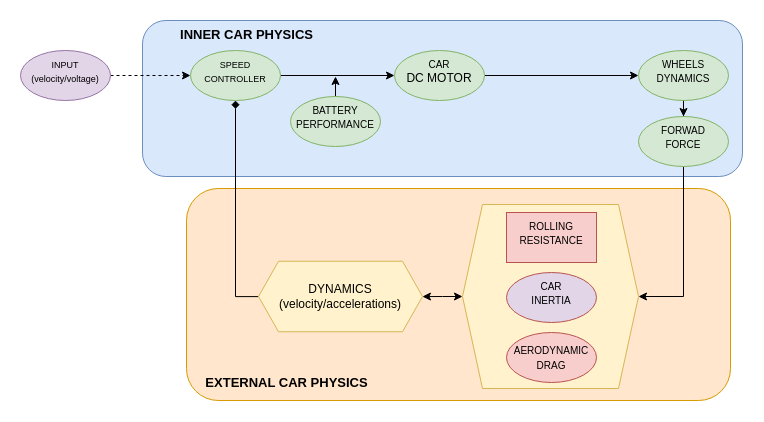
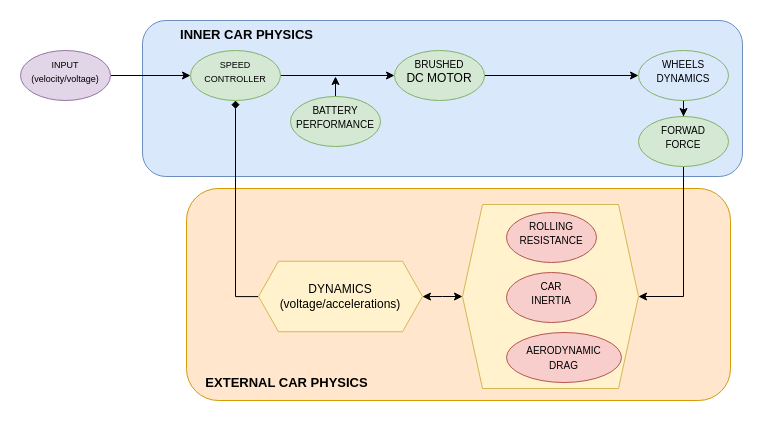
node "CAR DC MOTOR": label "CAR DC MOTOR" -> "BRUSHED DC MOTOR"
edge "INPUT (velocity/voltage)" -> "SPEED CONTROLLER": style dashed -> solid
node "WHEELS DYNAMICS": fillcolor #d5e8d4 -> #dae8fc
node "ROLLING RESISTANCE": shape rectangle -> ellipse
node "DYNAMICS (velocity/accelerations)": label "DYNAMICS (velocity/accelerations)" -> "DYNAMICS (voltage/accelerations)"
node "CAR INERTIA": fillcolor #e1d5e7 -> #f8cecc
node "AERODYNAMIC DRAG": size 90x50 -> 115x50
